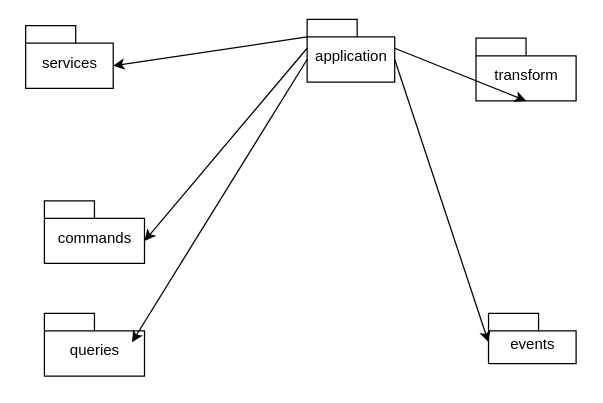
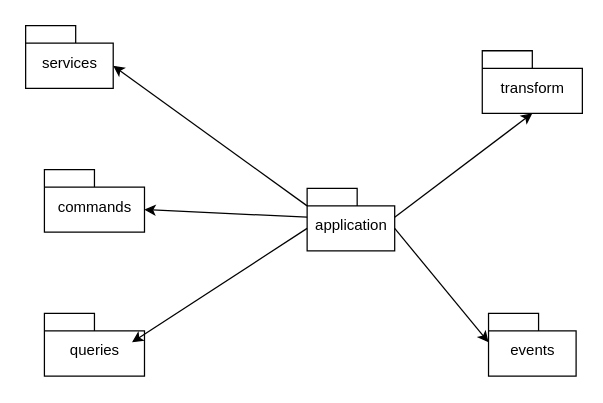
node "application": moved (351, 51) -> (351, 219)
node "transform": moved (526, 69) -> (532, 82)
node "commands": moved (94, 232) -> (94, 201)
node "events": size 88x50 -> 88x63
